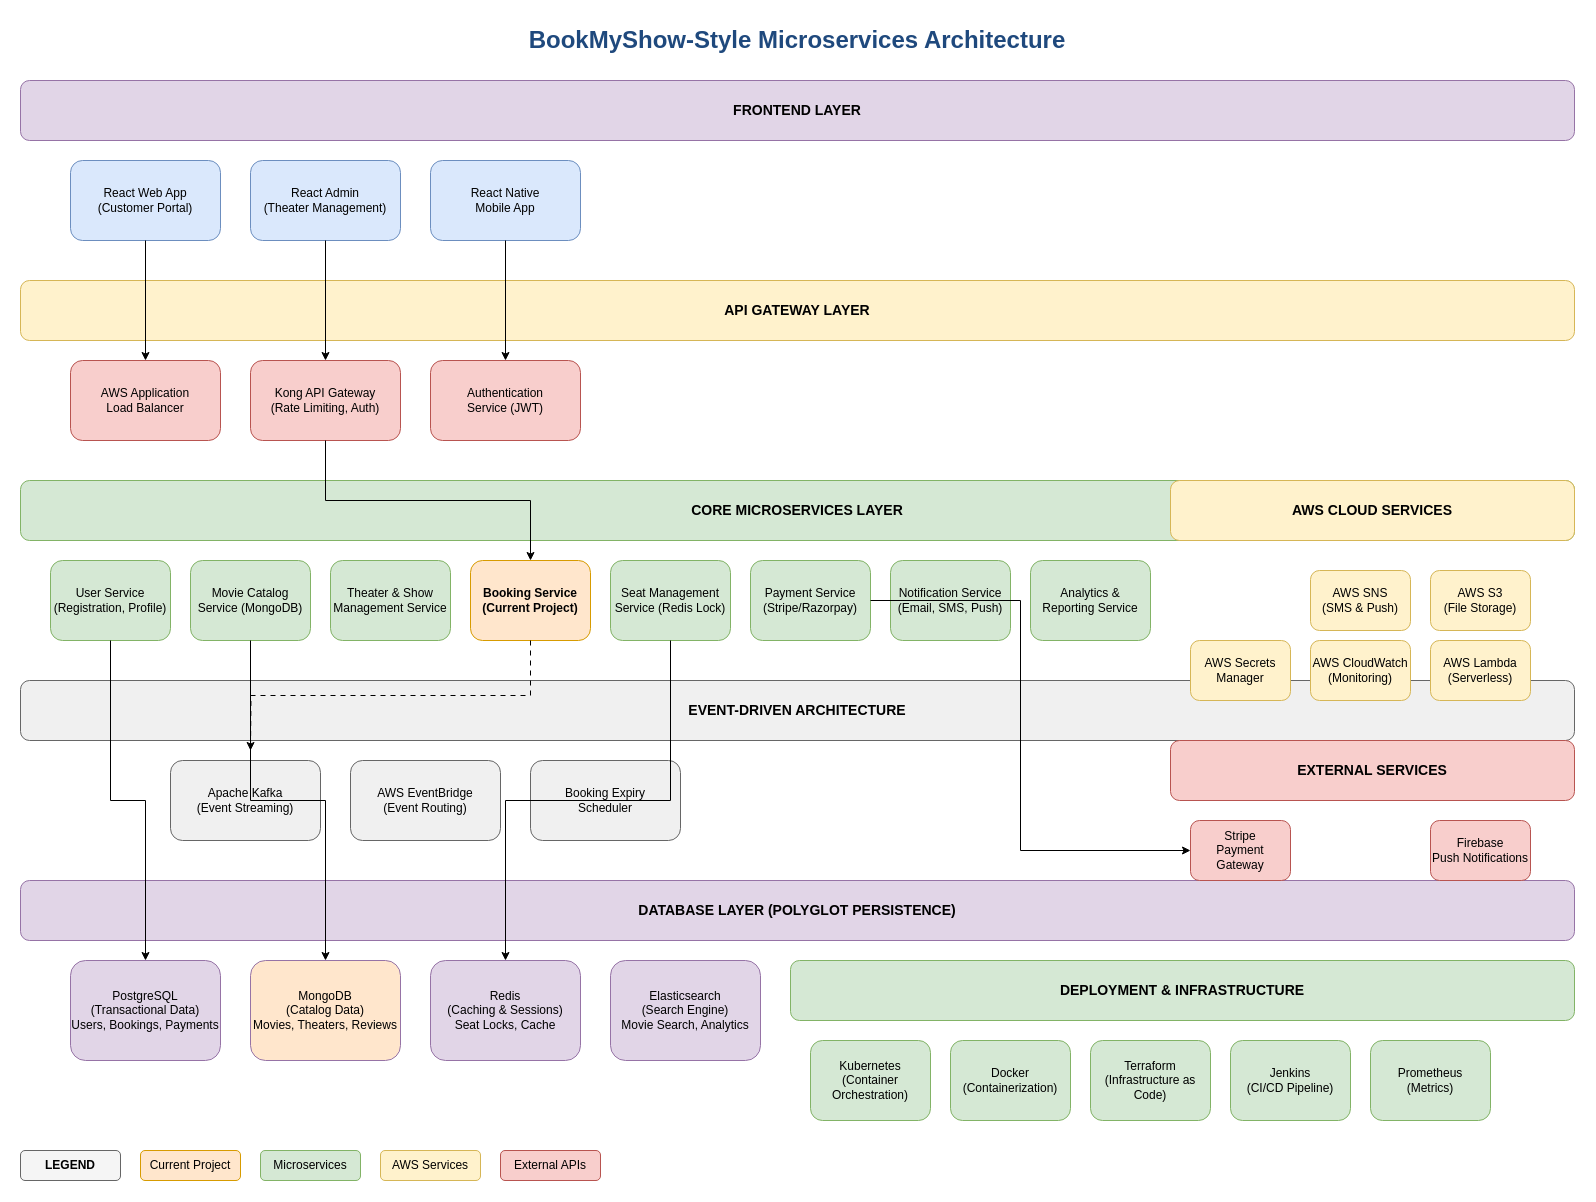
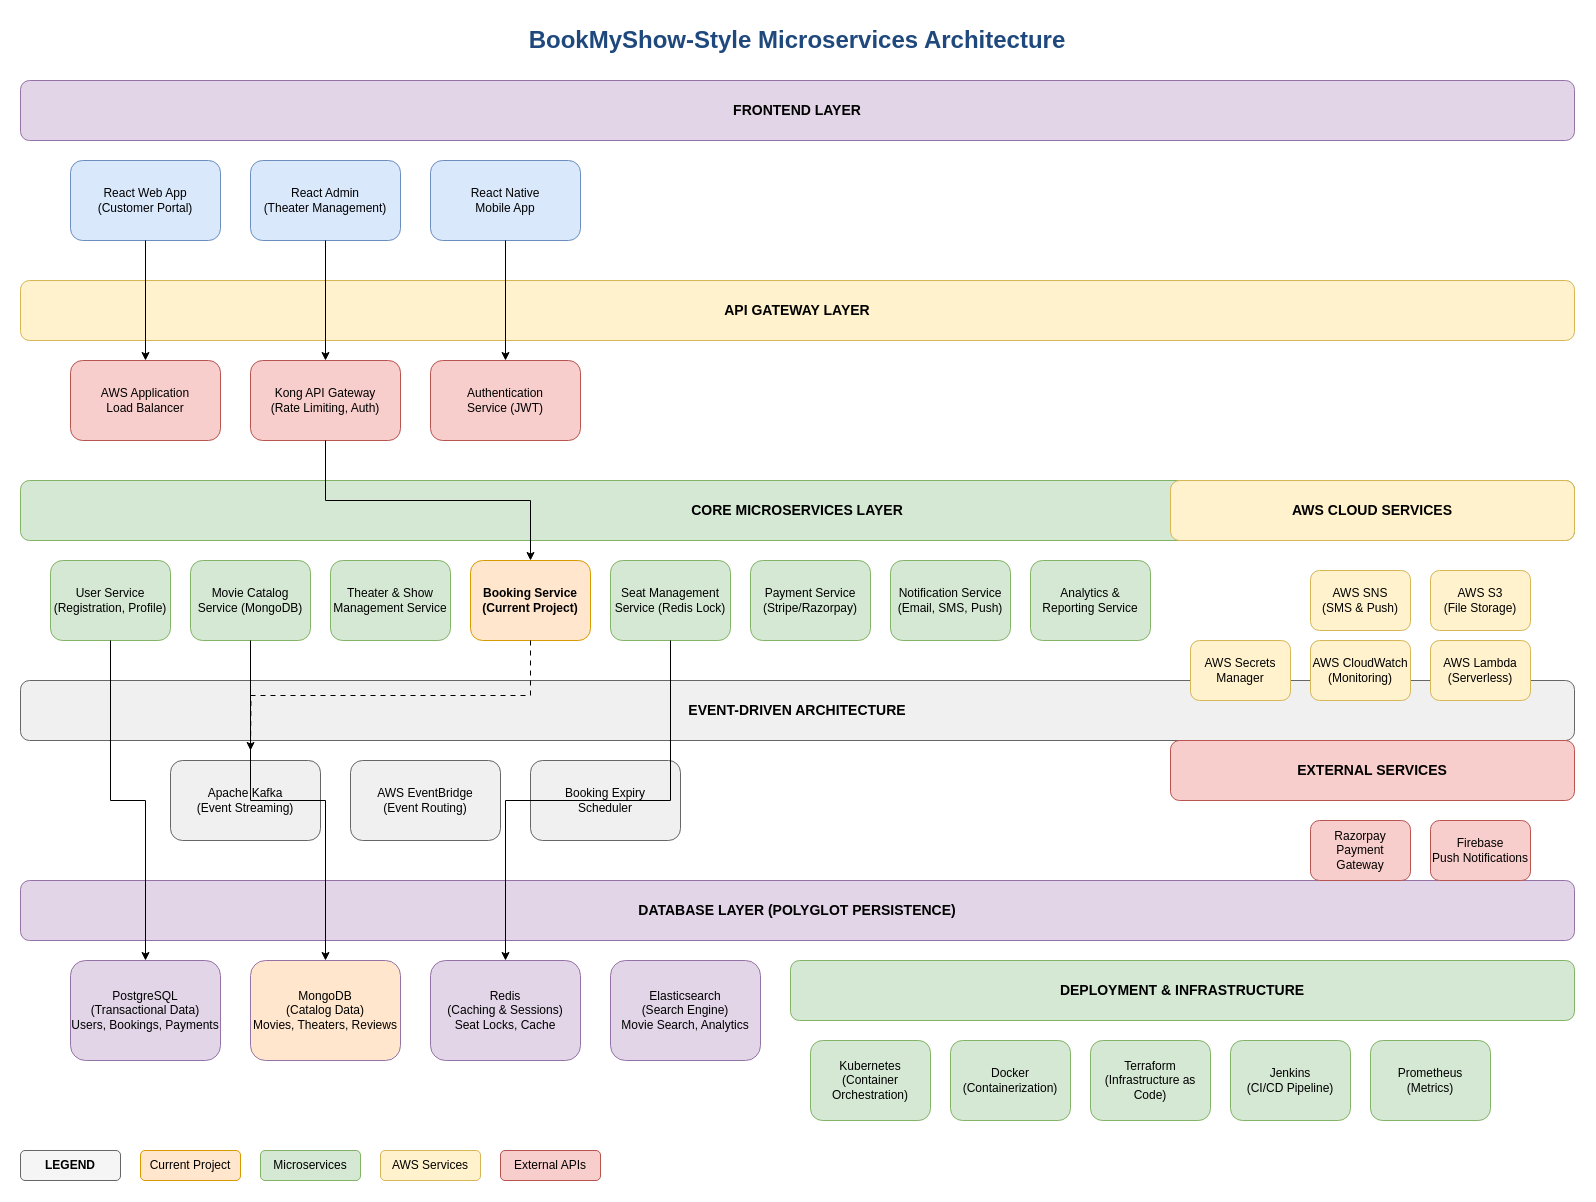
edge "Payment Service (Stripe/Razorpay)" -> "Stripe Payment Gateway": removed
node "Stripe Payment Gateway": removed
node "Razorpay Payment Gateway": added
